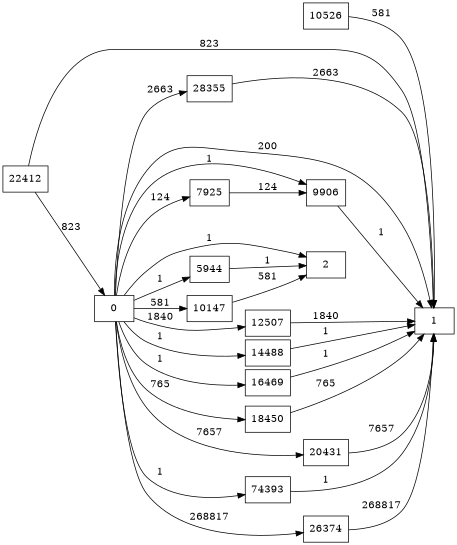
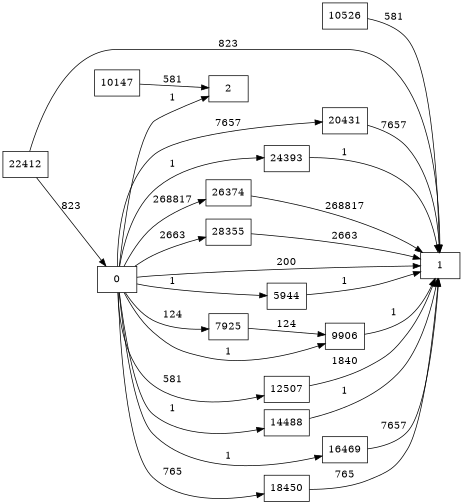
edge "5944" -> "2": now "5944" -> "1"
edge "0" -> "10147": removed, label "581"
edge "0" -> "12507": label "1840" -> "581"
edge "16469" -> "1": label "1" -> "7657"
node "74393": label "74393" -> "24393"
